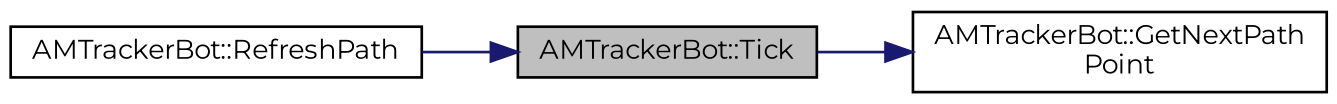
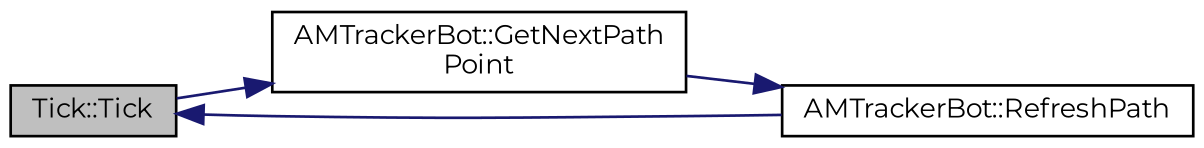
node "AMTrackerBot::Tick": label "AMTrackerBot::Tick" -> "Tick::Tick"
edge "AMTrackerBot::GetNextPath Point" -> "AMTrackerBot::RefreshPath": added
